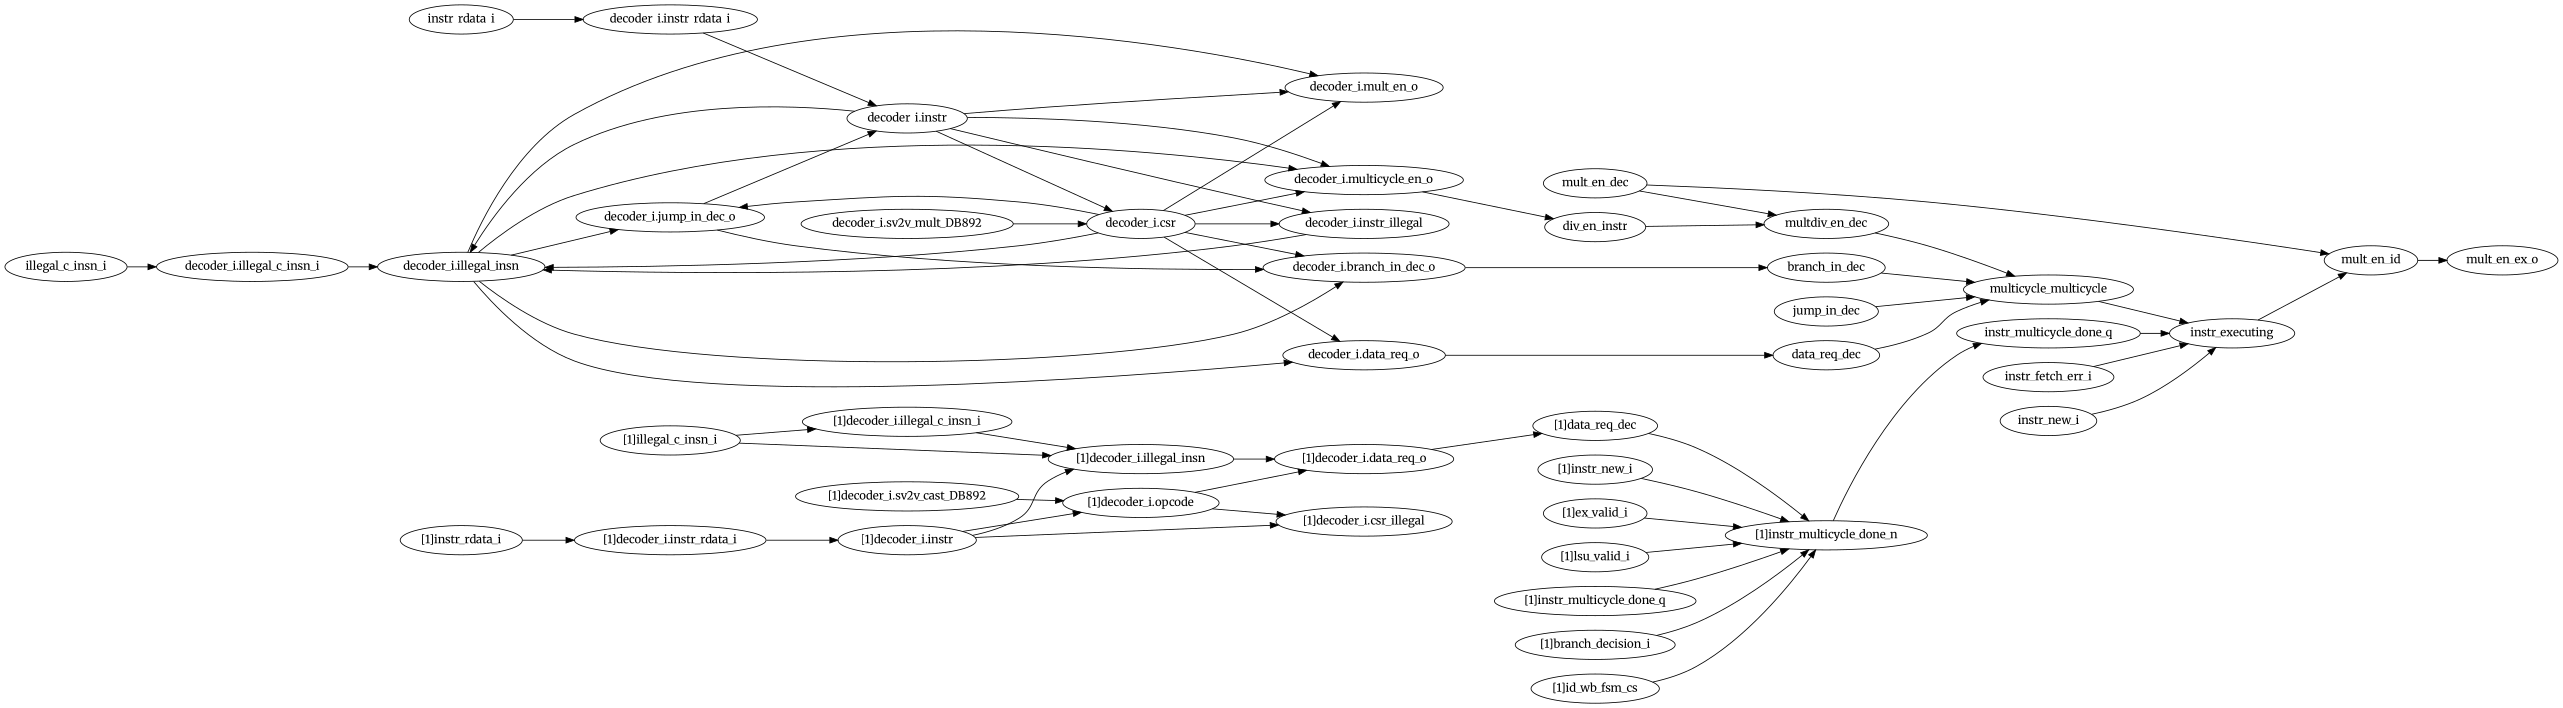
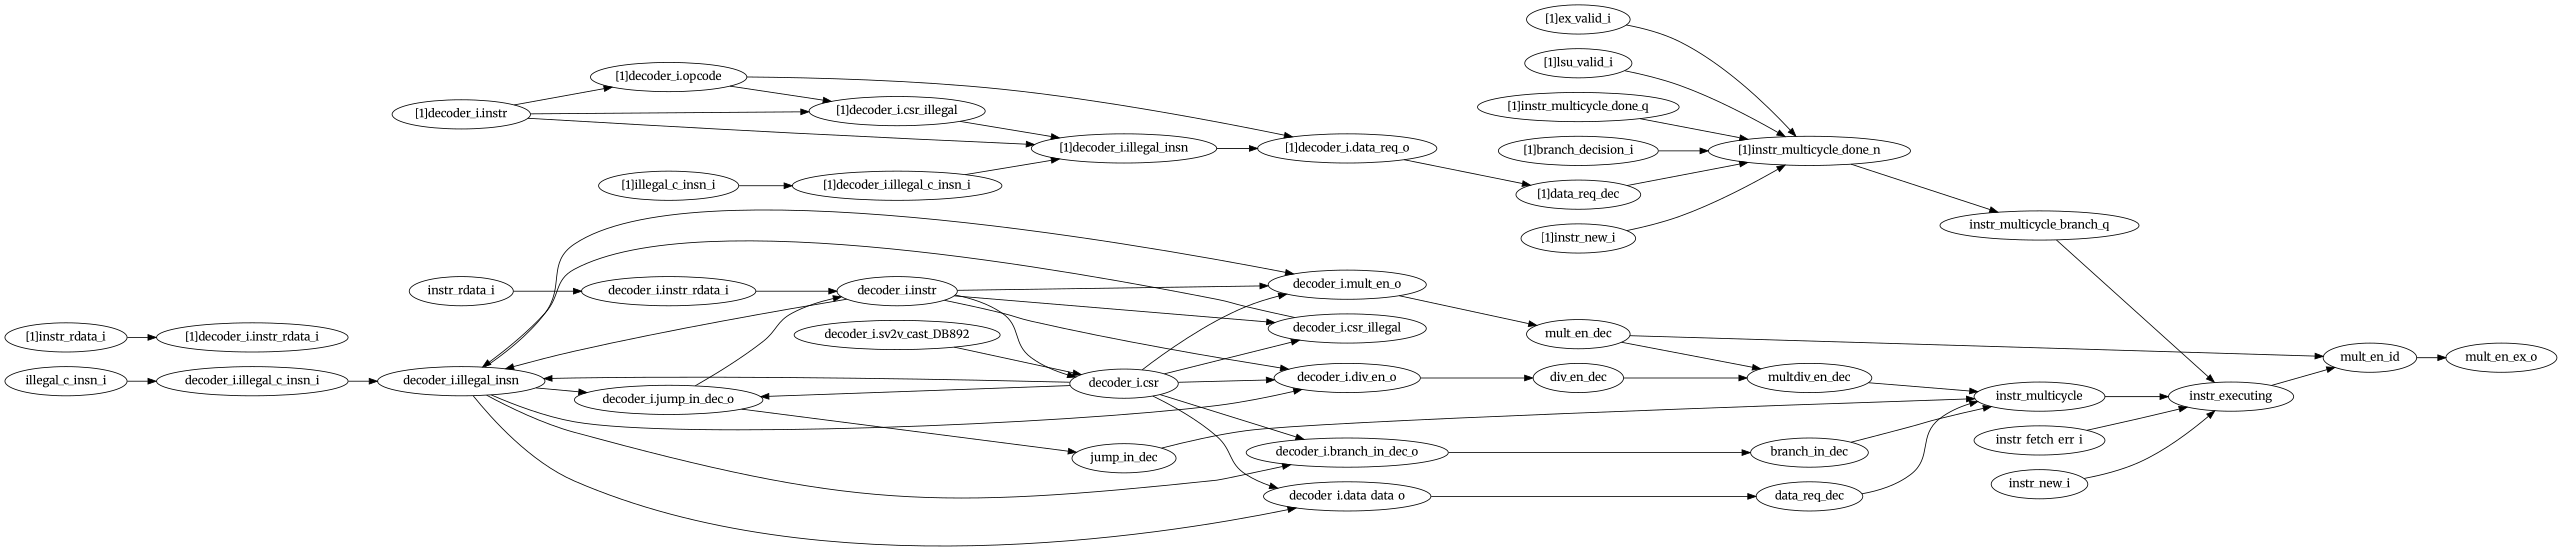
node "decoder_i.multicycle_en_o": label "decoder_i.multicycle_en_o" -> "decoder_i.div_en_o"
node "decoder_i.sv2v_mult_DB892": label "decoder_i.sv2v_mult_DB892" -> "decoder_i.sv2v_cast_DB892"
node "decoder_i.instr_illegal": label "decoder_i.instr_illegal" -> "decoder_i.csr_illegal"
node "div_en_instr": label "div_en_instr" -> "div_en_dec"
edge "decoder_i.jump_in_dec_o" -> "decoder_i.branch_in_dec_o": now "decoder_i.jump_in_dec_o" -> "jump_in_dec"
node "multicycle_multicycle": label "multicycle_multicycle" -> "instr_multicycle"
edge "decoder_i.mult_en_o" -> "mult_en_dec": added
node "instr_multicycle_done_q": label "instr_multicycle_done_q" -> "instr_multicycle_branch_q"
node "decoder_i.data_req_o": label "decoder_i.data_req_o" -> "decoder_i.data_data_o"
edge "[1]illegal_c_insn_i" -> "[1]decoder_i.illegal_insn": now "[1]decoder_i.csr_illegal" -> "[1]decoder_i.illegal_insn"
node "[1]decoder_i.sv2v_cast_DB892": removed
edge "[1]decoder_i.instr_rdata_i" -> "[1]decoder_i.instr": removed
node "[1]id_wb_fsm_cs": removed
